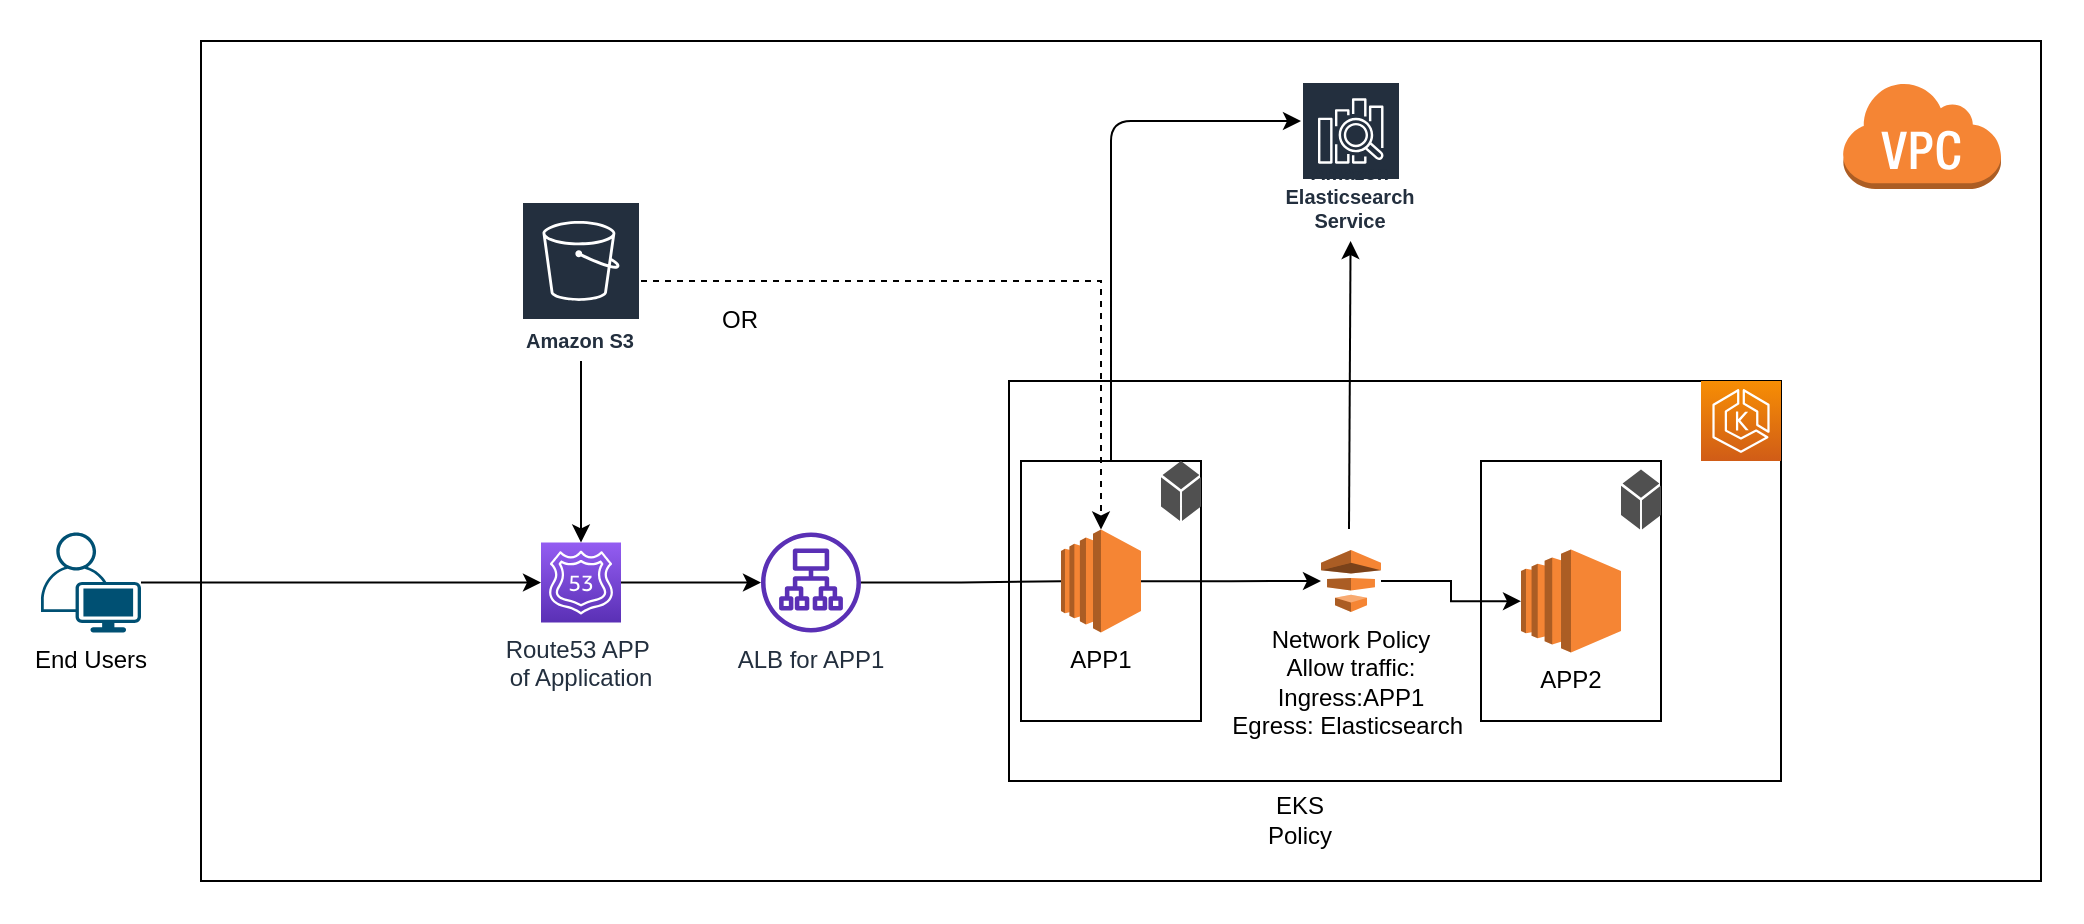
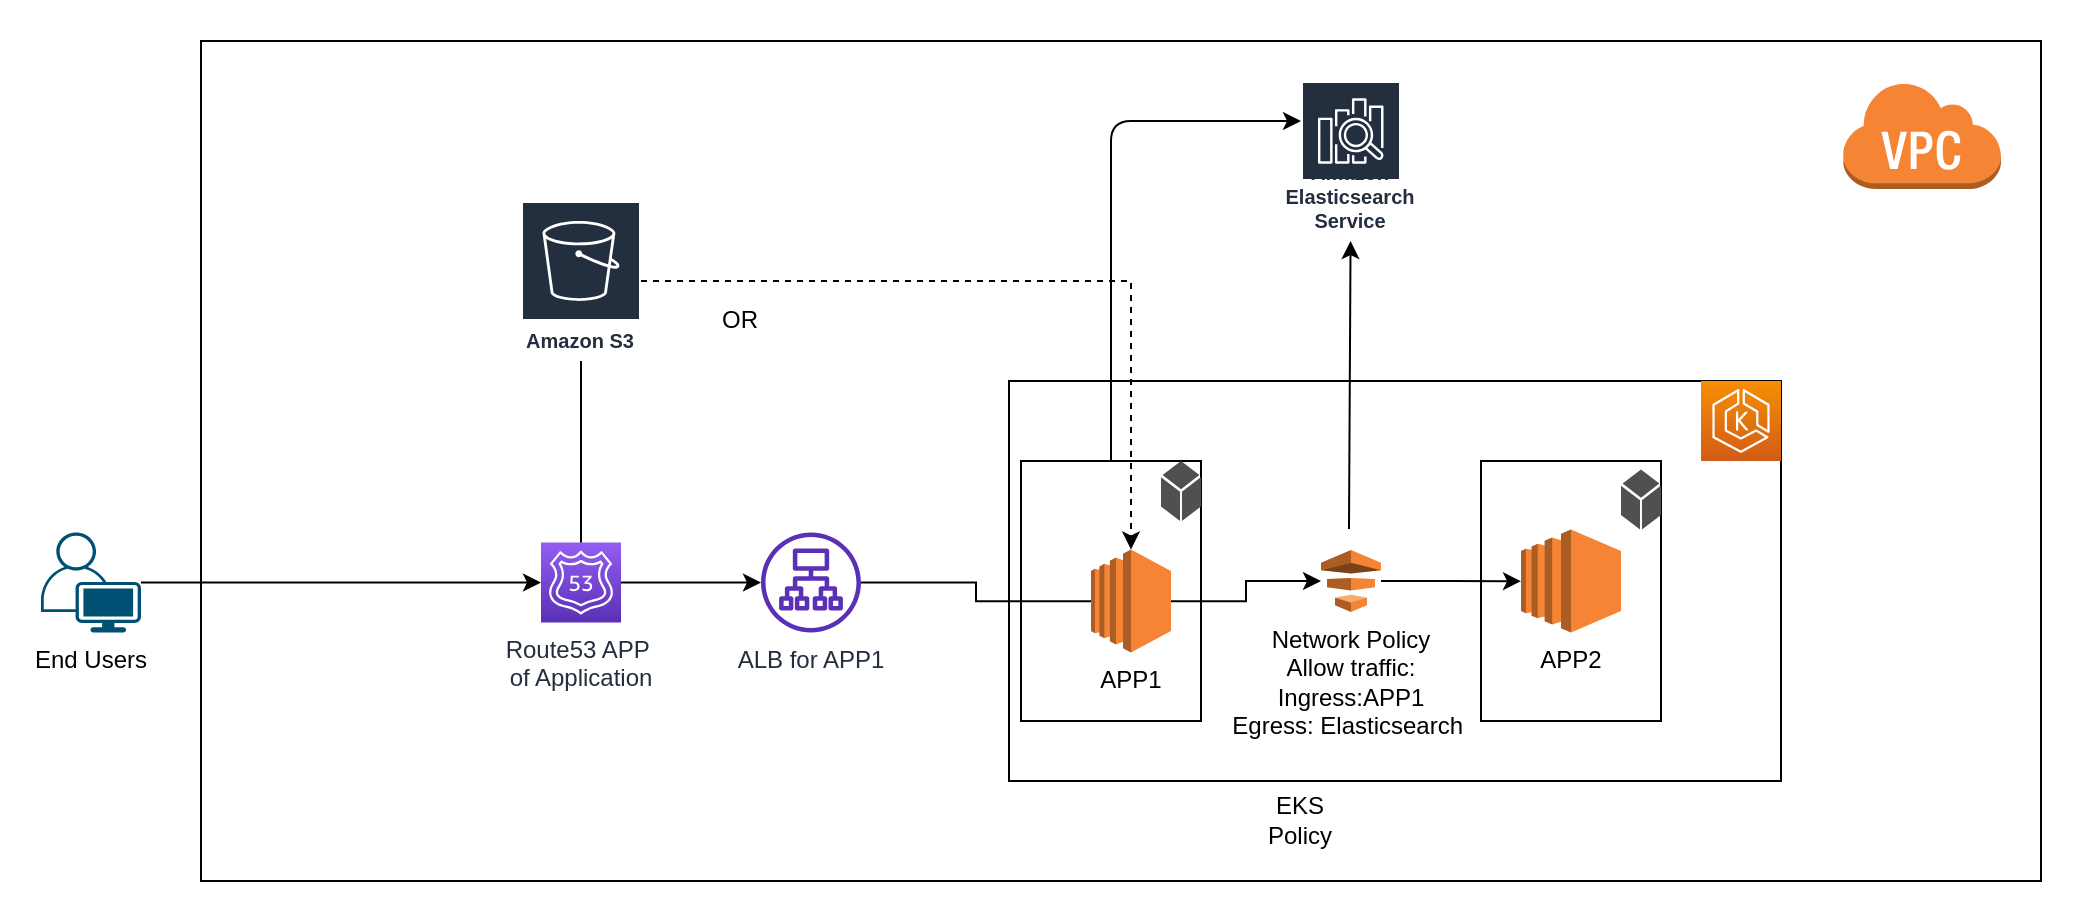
edge "Amazon S3" -> "Route53 APP of Application": arrowhead classic -> none
node "APP1": moved (1101, 581) -> (1131, 601)
node "APP2": moved (1571, 601) -> (1571, 581)
